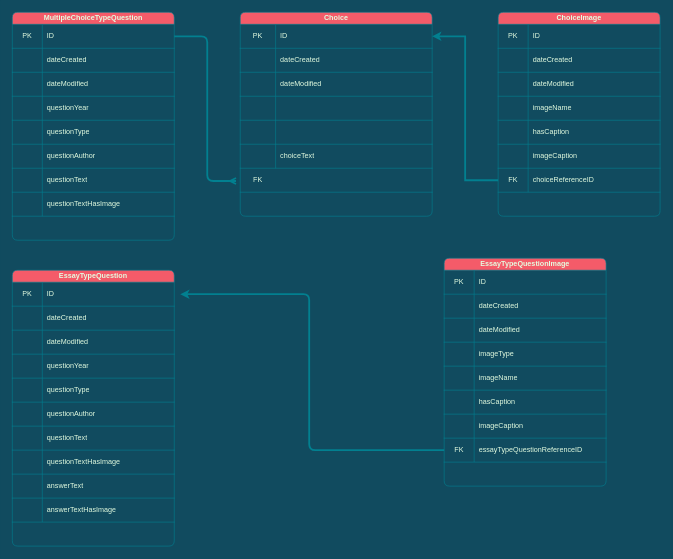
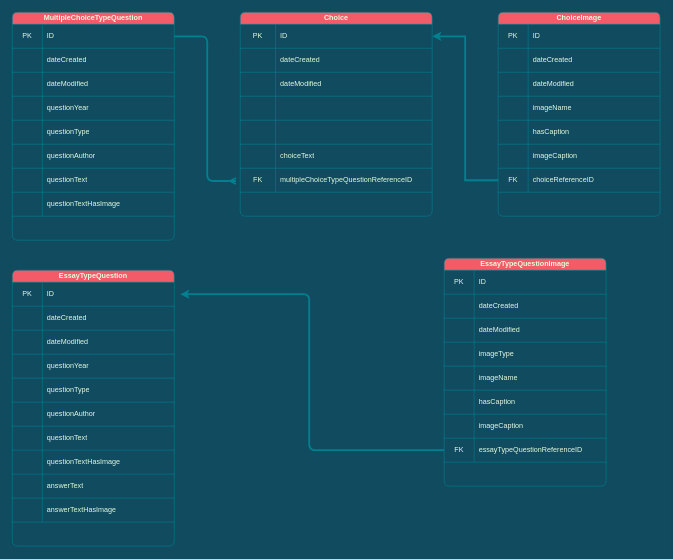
node "multipleChoiceTypeQuestionReferenceID": added
